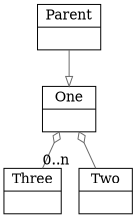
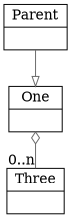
node "Two": removed
